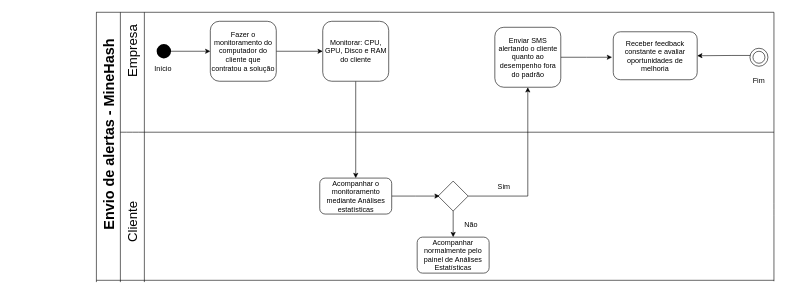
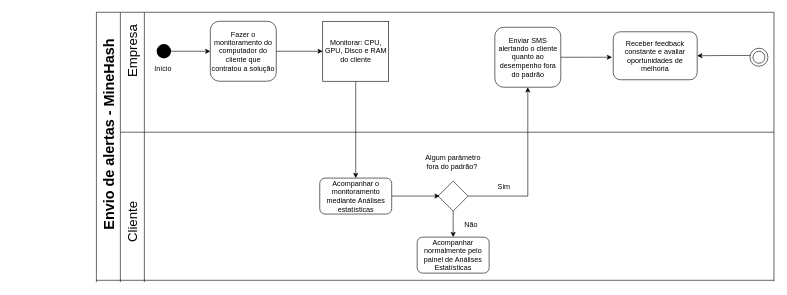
node "Monitorar: CPU, GPU, Disco e RAM do cliente": shape rounded rectangle -> rectangle
node "Fim": removed
node "Algum parâmetro fora do padrão?": added
